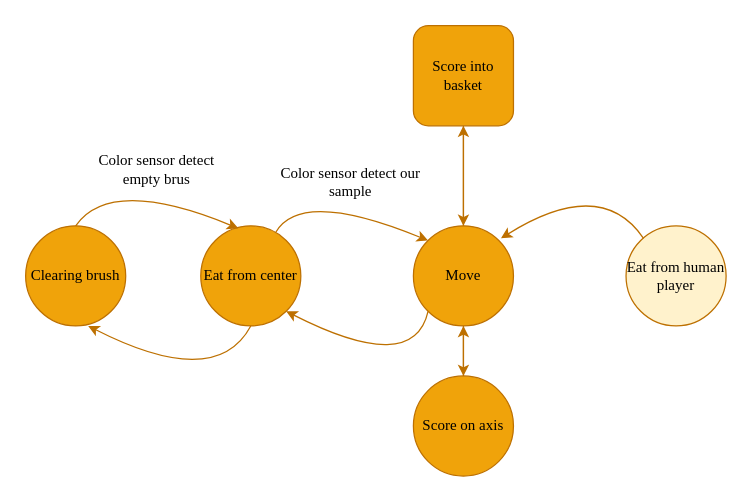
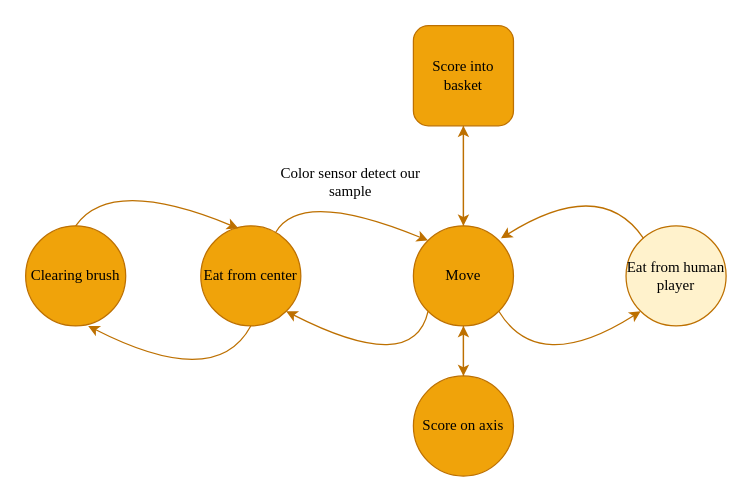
node "Color sensor detect empty brus": removed
edge "Move" -> "Eat from human player": added
